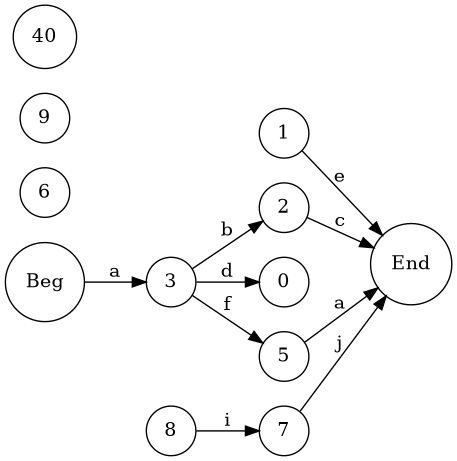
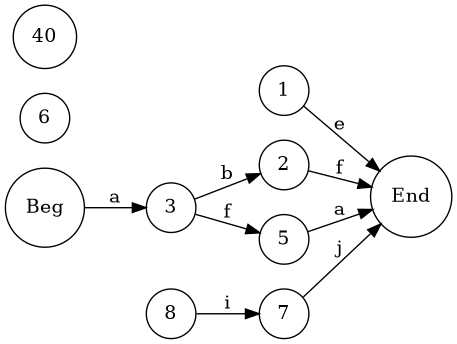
node "9": removed
edge "2" -> "End": label "c" -> "f"
node "0": removed
